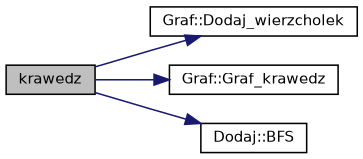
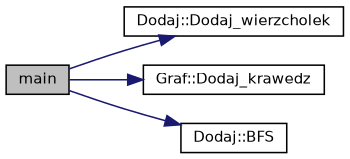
node "Graf::Dodaj_wierzcholek": label "Graf::Dodaj_wierzcholek" -> "Dodaj::Dodaj_wierzcholek"
node "krawedz": label "krawedz" -> "main"
node "Graf::Graf_krawedz": label "Graf::Graf_krawedz" -> "Graf::Dodaj_krawedz"
